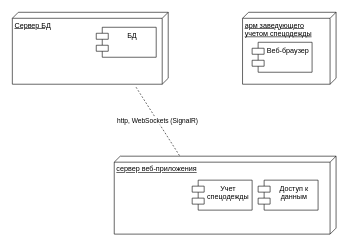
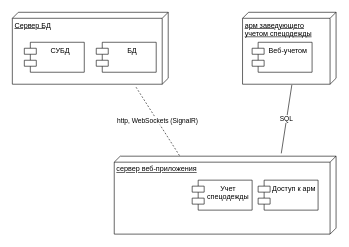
node "БД": moved (126, 42) -> (126, 57)
node "Веб-браузер": label "Веб-браузер" -> "Веб-учетом"
node "СУБД": added
edge "арм заведующего учетом спецодежды" -- "сервер веб-приложения": added, label "SQL"
node "Доступ к данным": label "Доступ к данным" -> "Доступ к арм"
